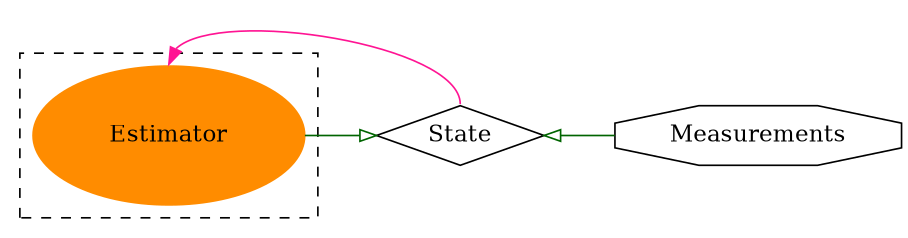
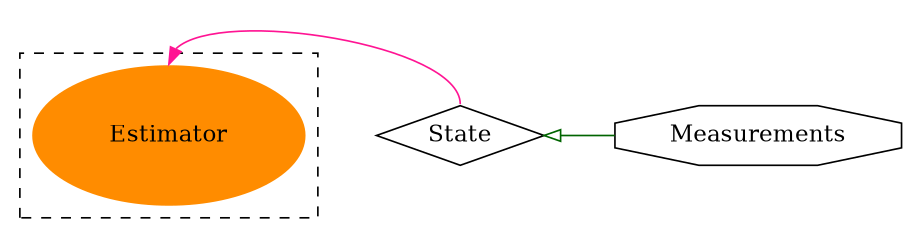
edge "Estimator" -> "State": removed
